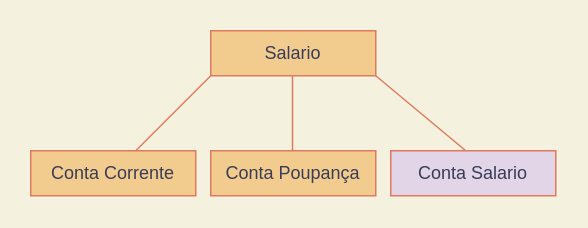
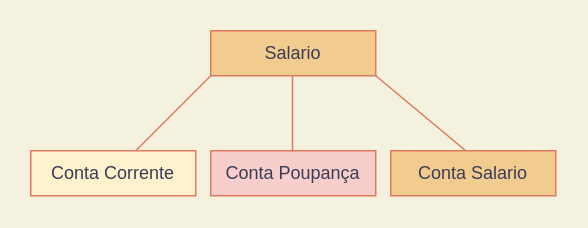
node "Conta Corrente": fillcolor #f2cc8f -> #fff2cc
node "Conta Poupança": fillcolor #f2cc8f -> #f8cecc
node "Conta Salario": fillcolor #e1d5e7 -> #f2cc8f
